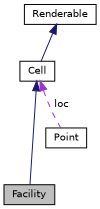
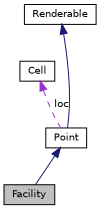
edge "Cell" -> "Renderable": now "Point" -> "Renderable"
edge "Facility" -> "Cell": now "Facility" -> "Point"
